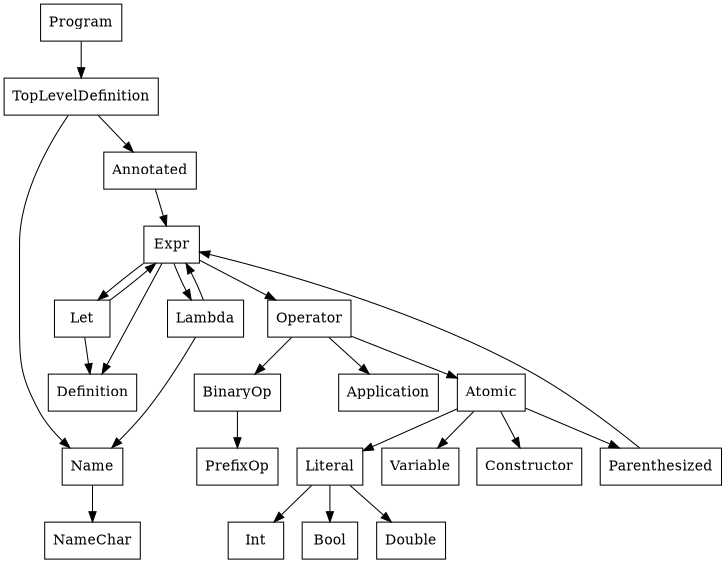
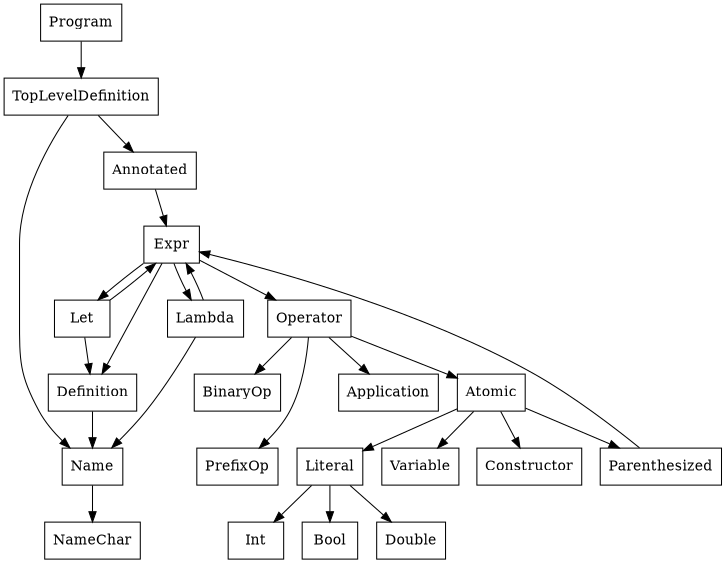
edge "Definition" -> "Name": added
edge "BinaryOp" -> "PrefixOp": now "Operator" -> "PrefixOp"
